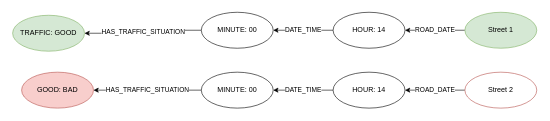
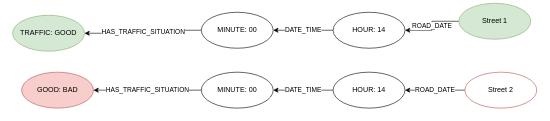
node "Street 1": moved (501, 30) -> (495, 21)
